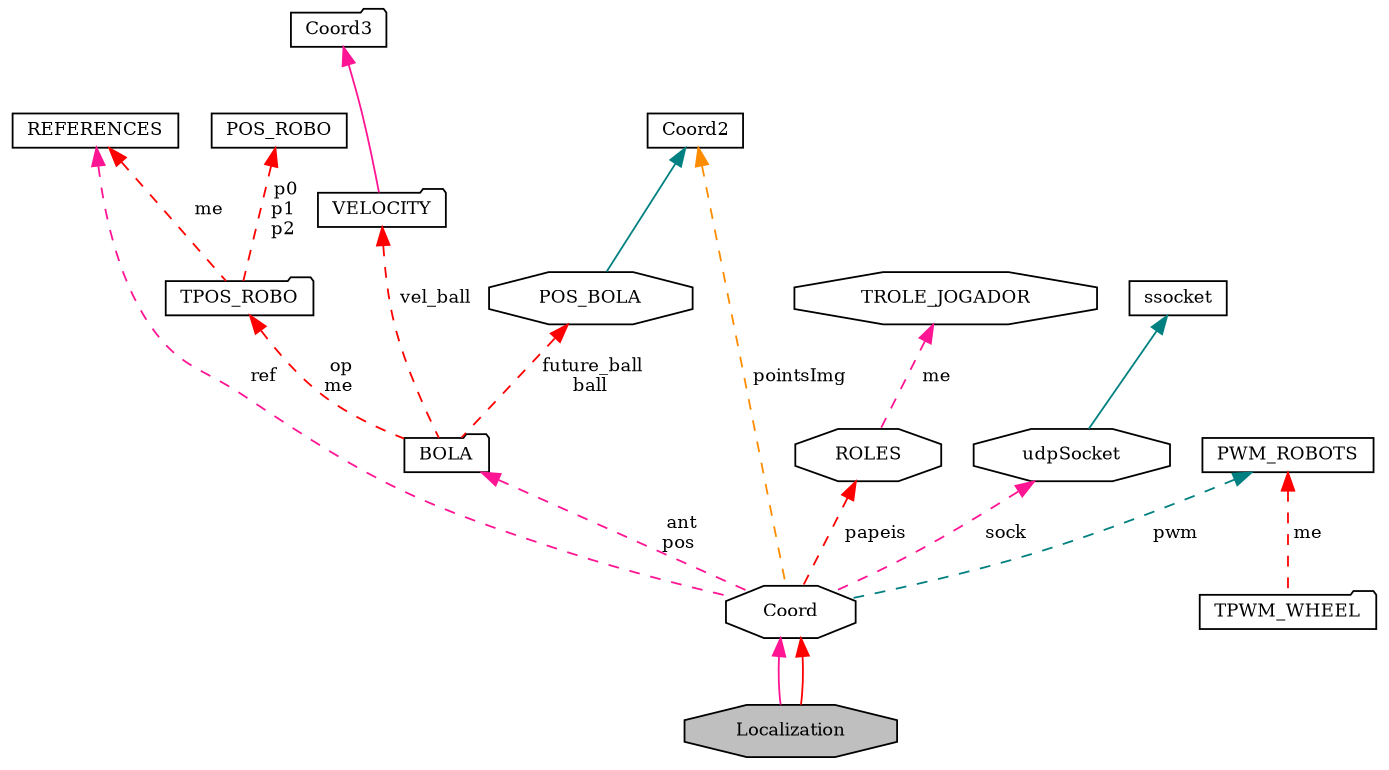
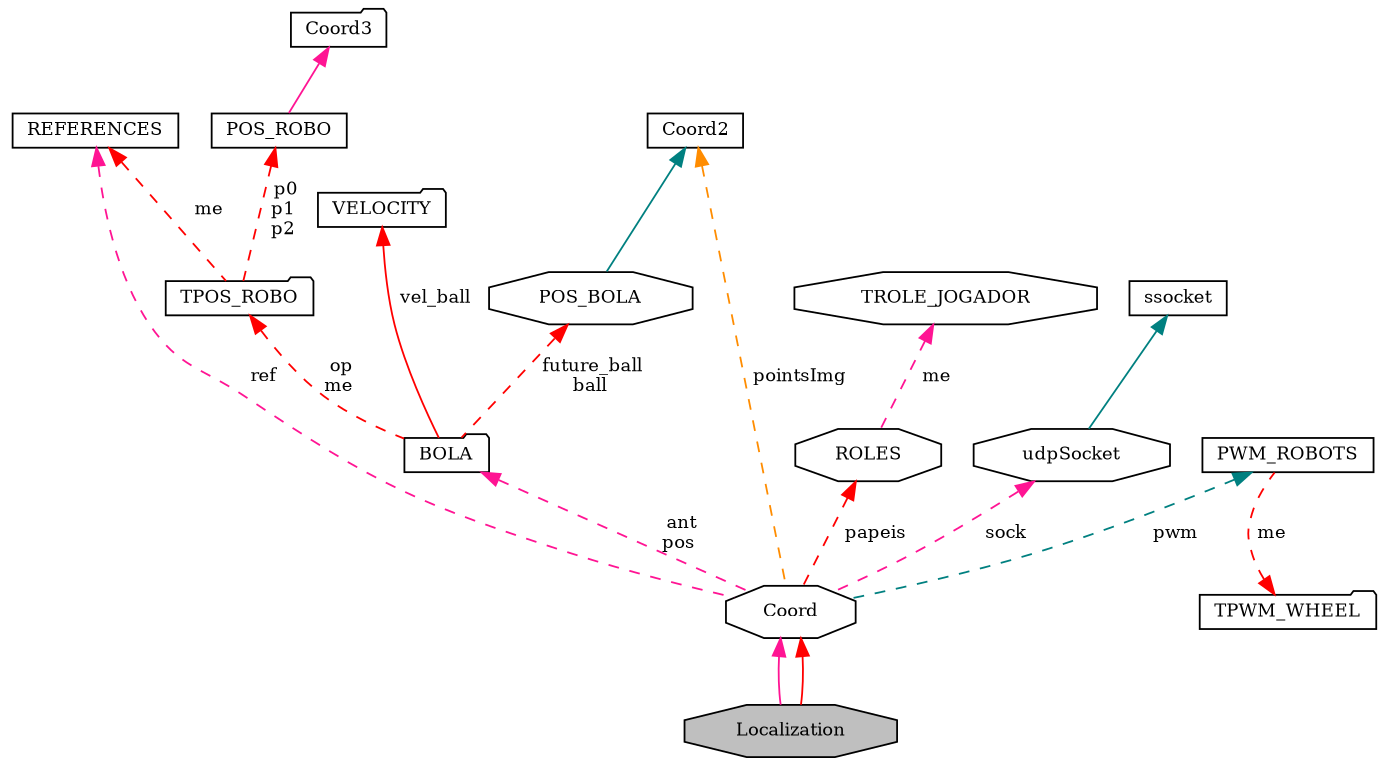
edge "VELOCITY" -> "Coord3": now "POS_ROBO" -> "Coord3"
edge "BOLA" -> "VELOCITY": style dashed -> solid
edge "TPWM_WHEEL" -> "PWM_ROBOTS": reversed
